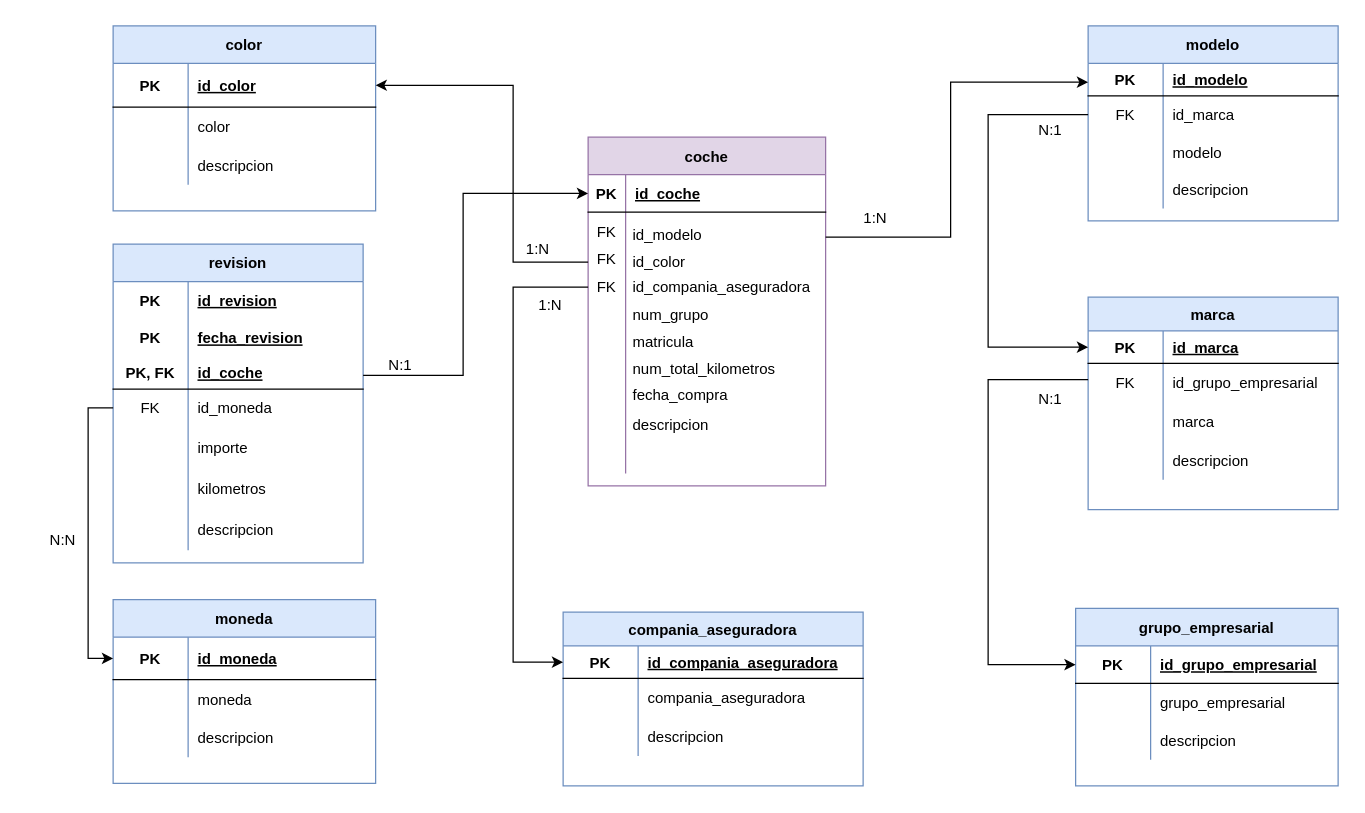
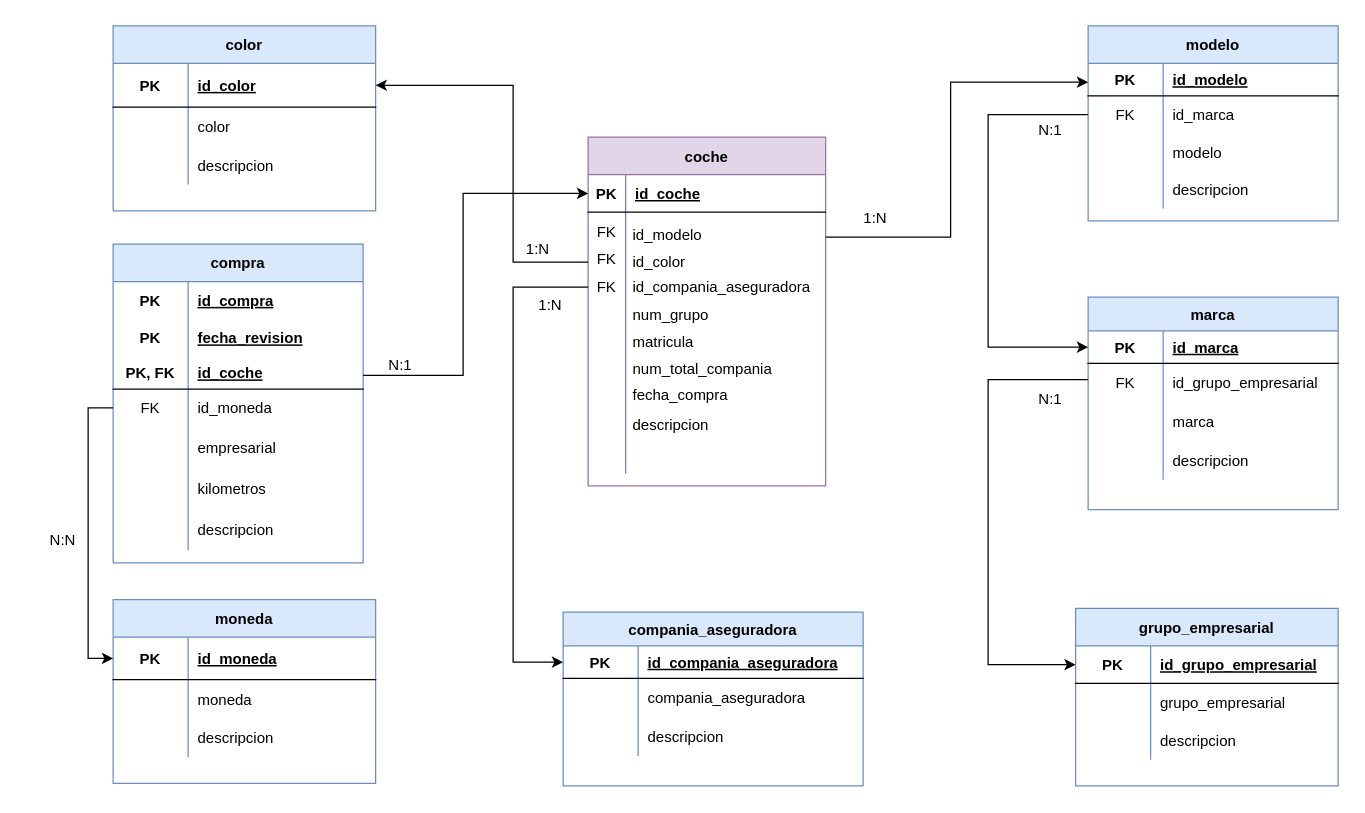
node "revision": label "revision" -> "compra"
node "id_revision": label "id_revision" -> "id_compra"
node "num_total_kilometros": label "num_total_kilometros" -> "num_total_compania"
node "importe": label "importe" -> "empresarial"
